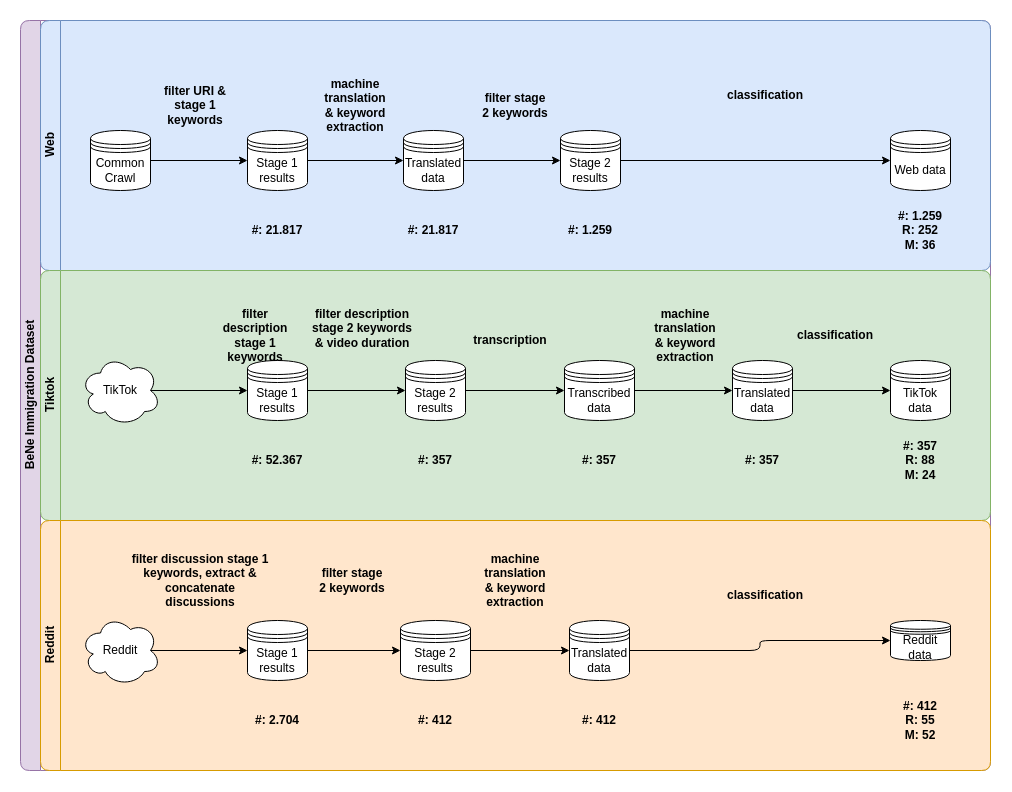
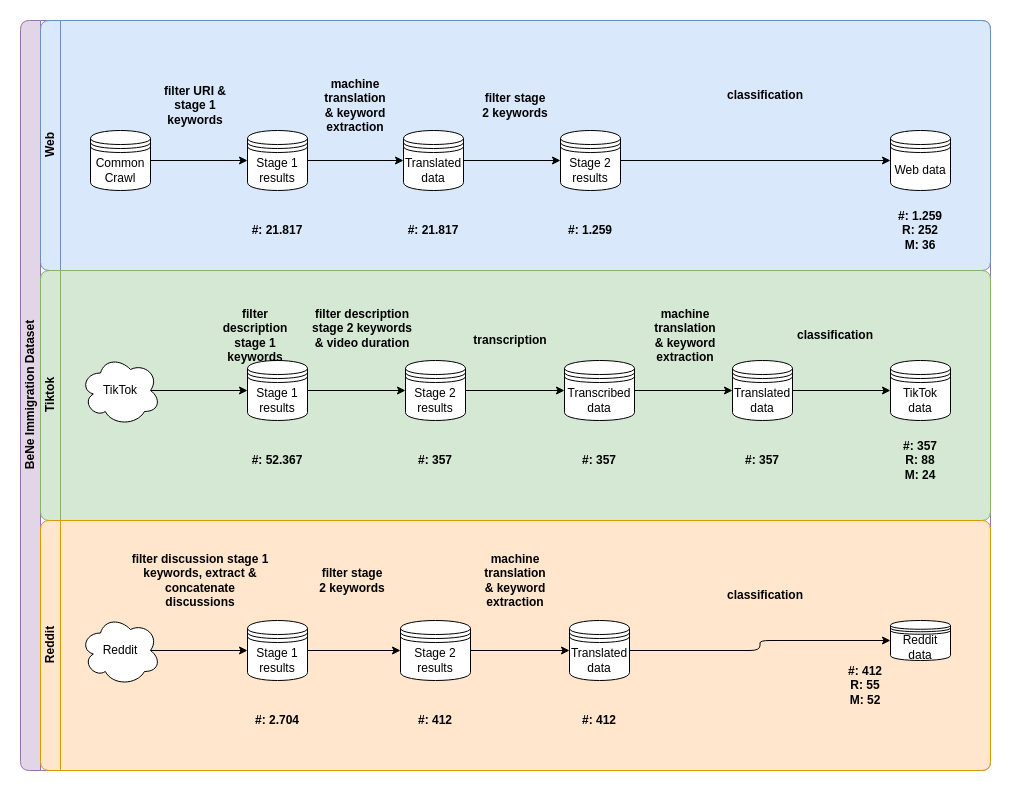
node "#: 412 R: 55 M: 52": moved (921, 721) -> (866, 686)
